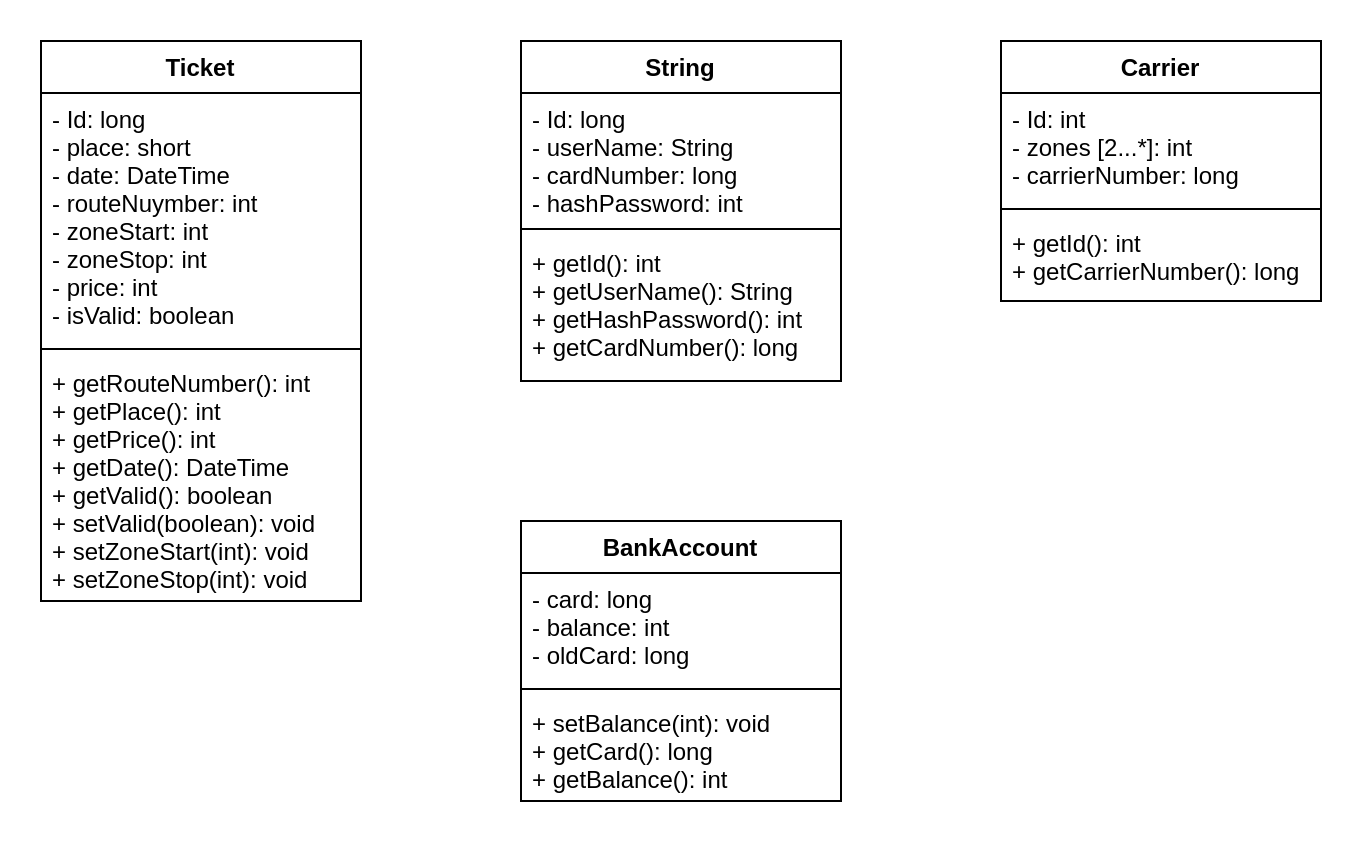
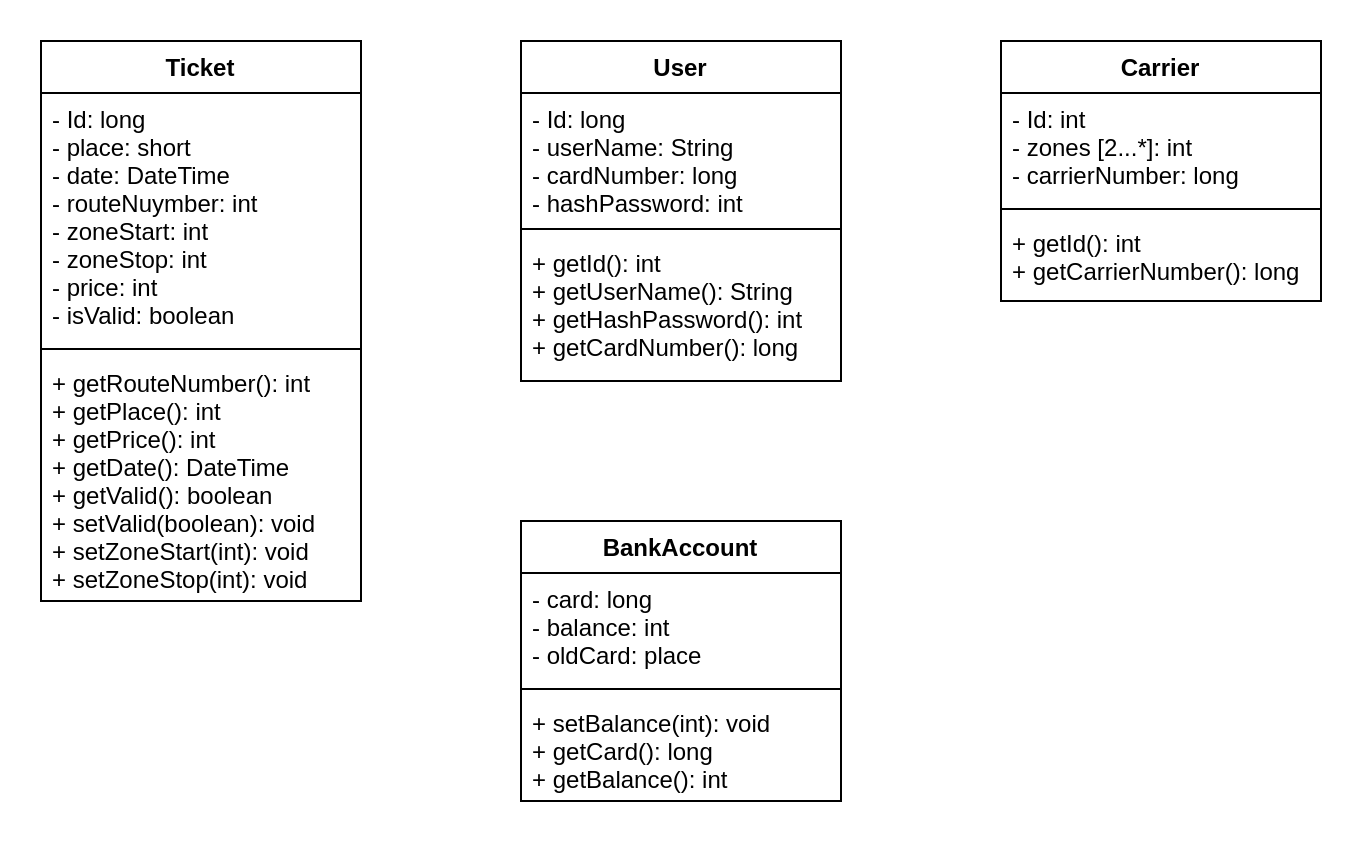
node "String": label "String" -> "User"
node "- card: long - balance: int - oldCard: long": label "- card: long - balance: int - oldCard: long" -> "- card: long - balance: int - oldCard: place"
